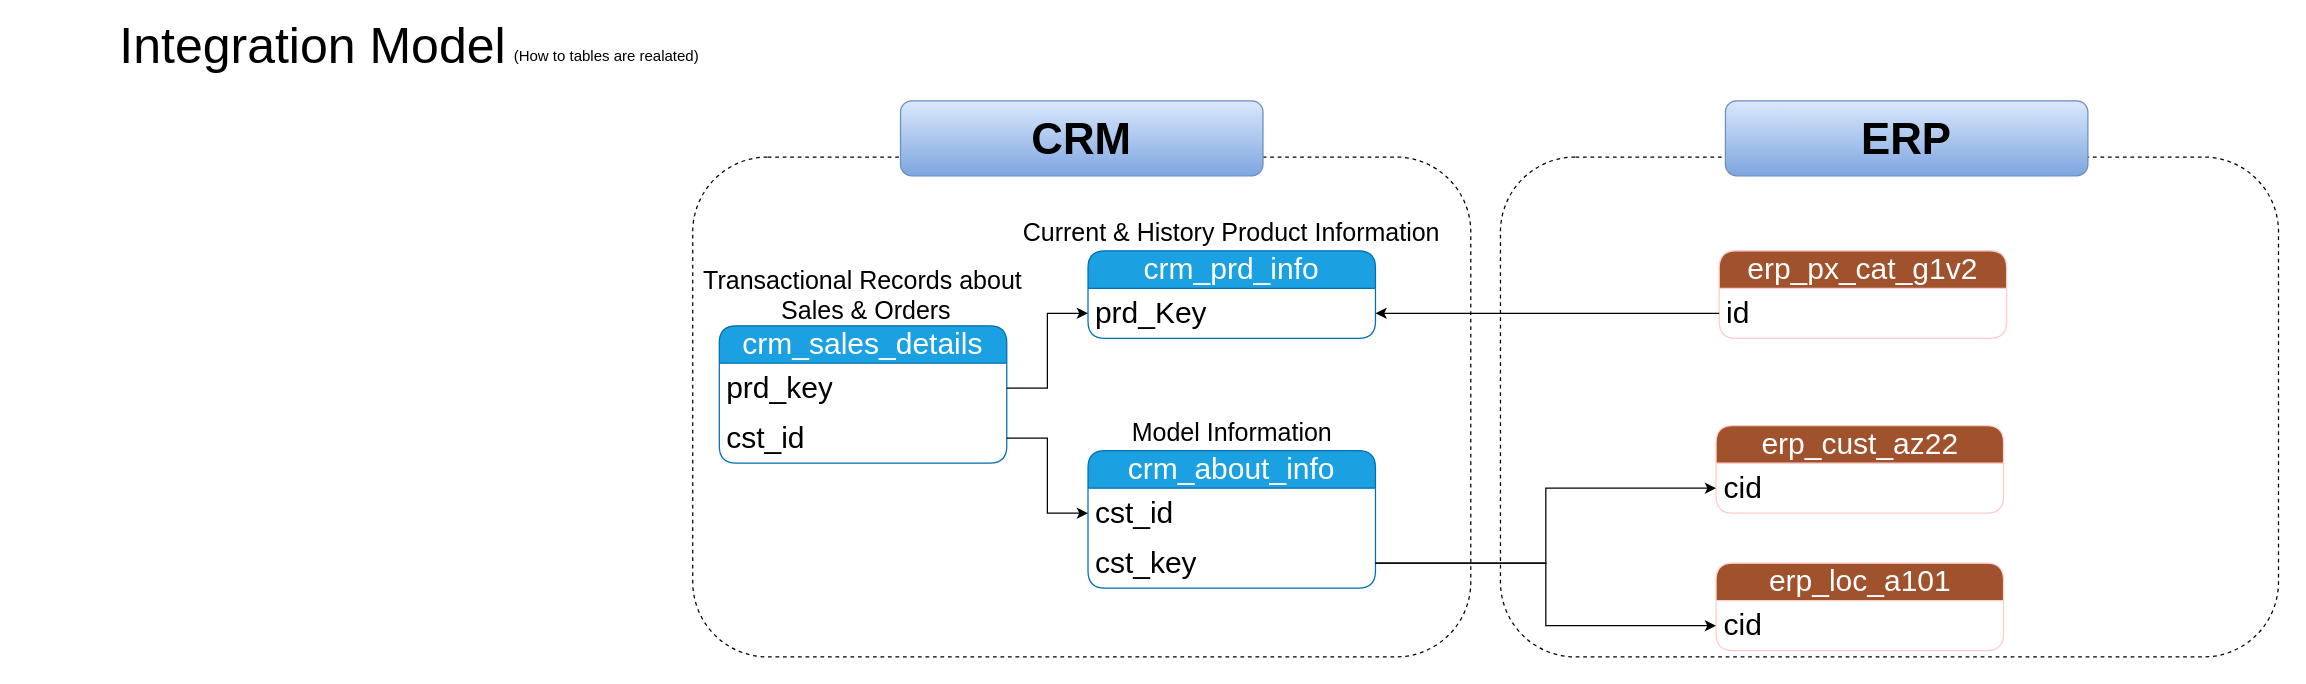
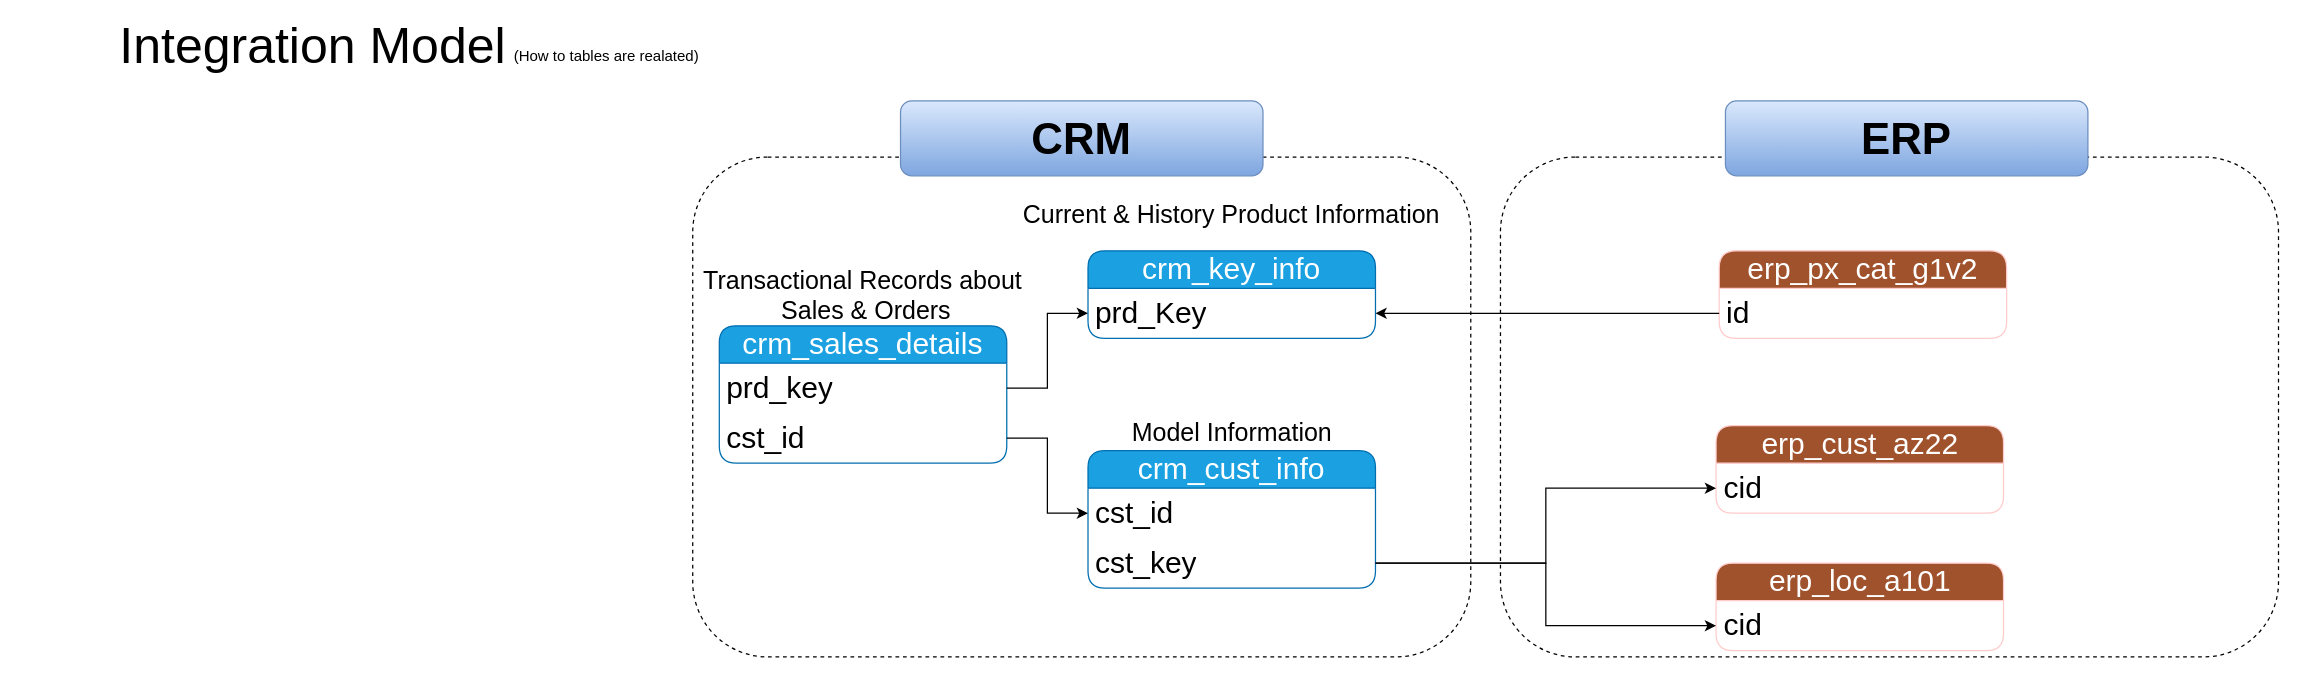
node "Current & History Product Information": moved (1232, 232) -> (1232, 213)
node "crm_prd_info": label "crm_prd_info" -> "crm_key_info"
node "crm_about_info": label "crm_about_info" -> "crm_cust_info"
